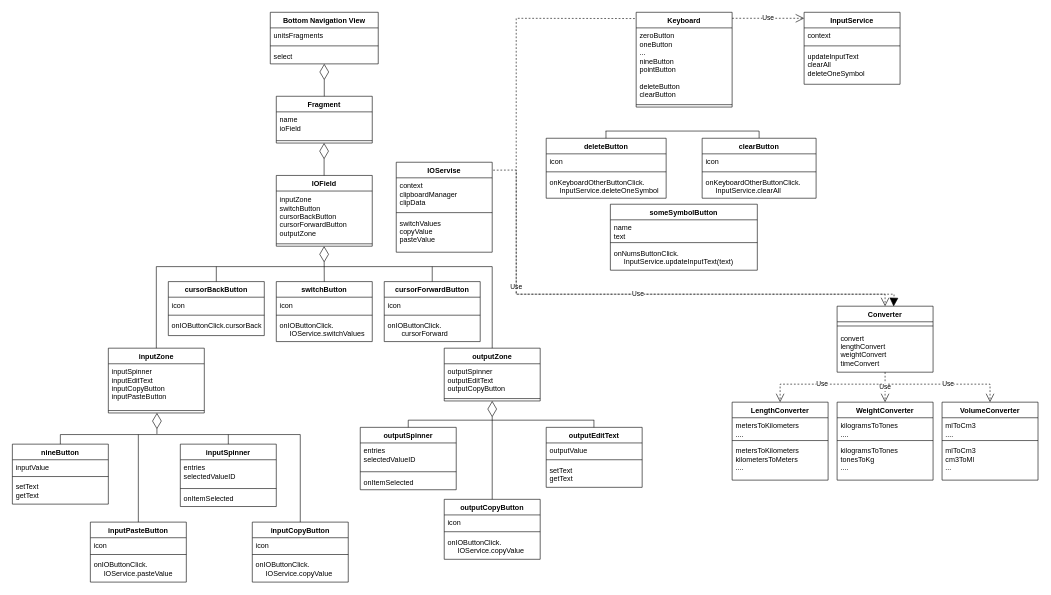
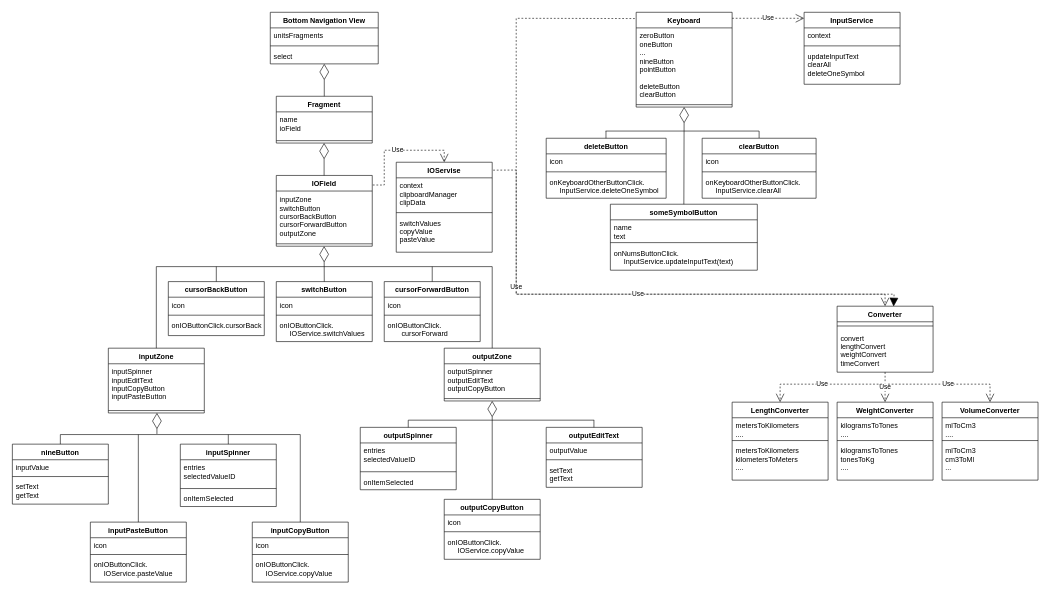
edge "IOField" -> "IOServise": added, label "Use"
edge "someSymbolButton" -> "Keyboard": added
